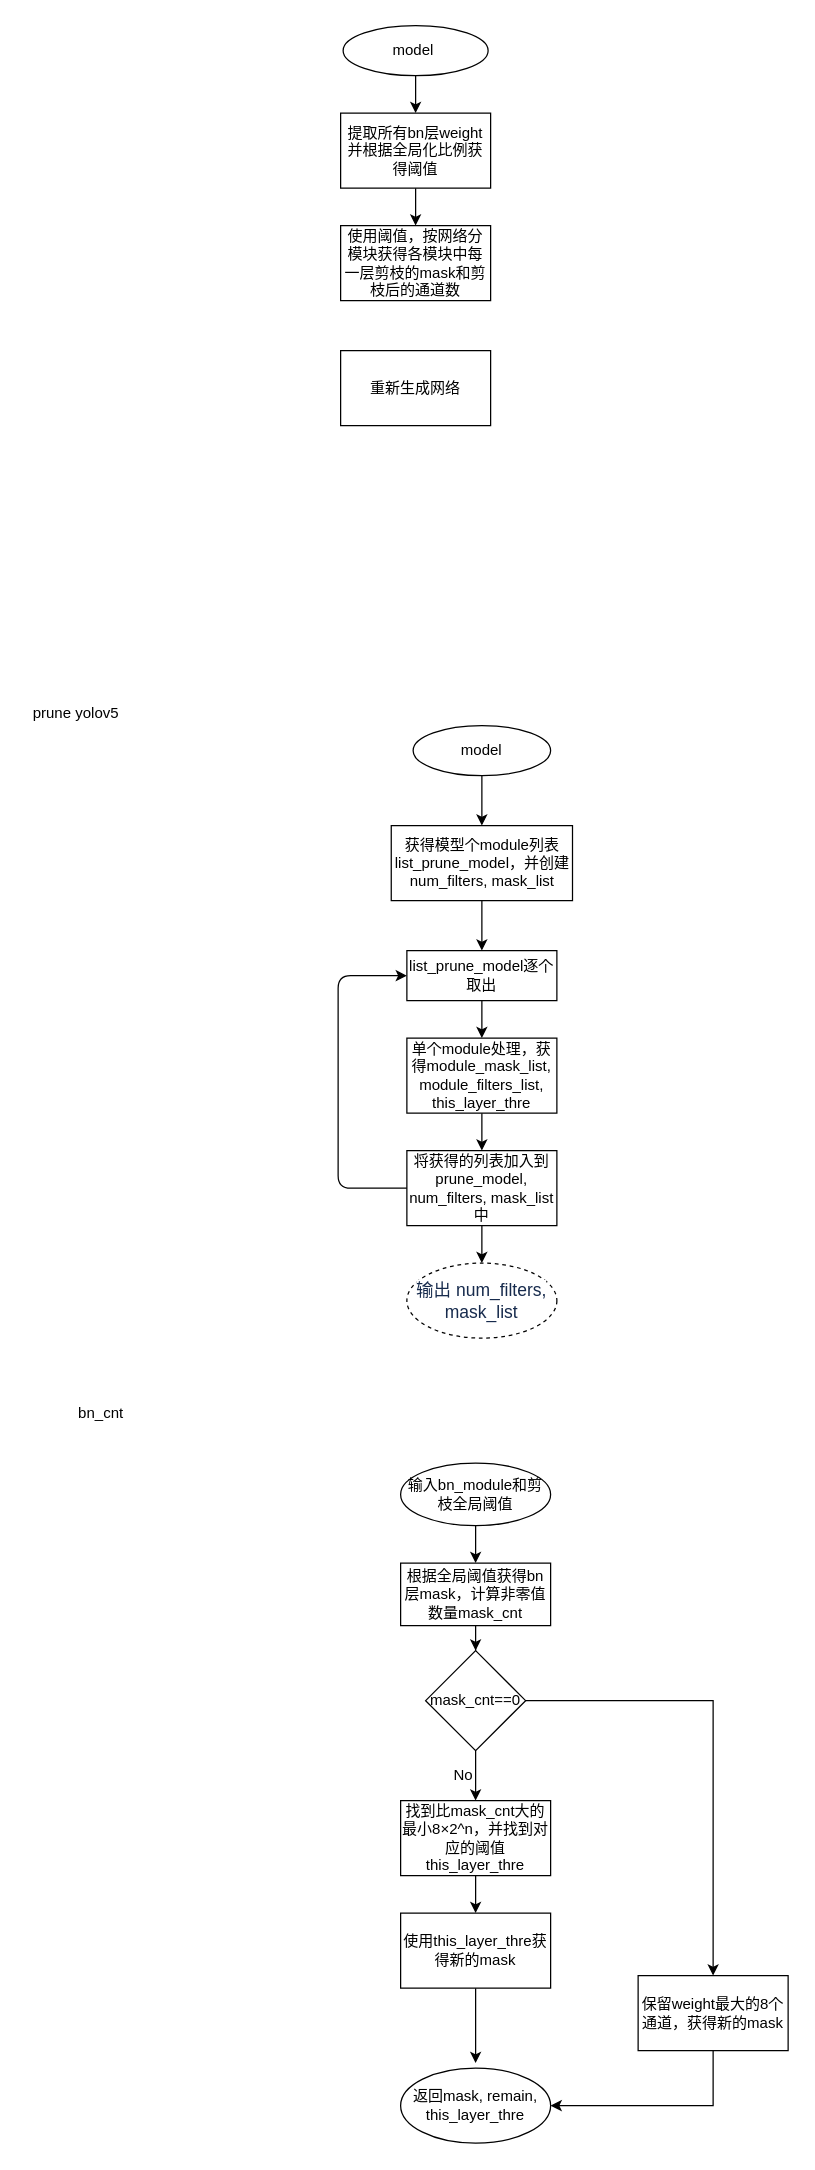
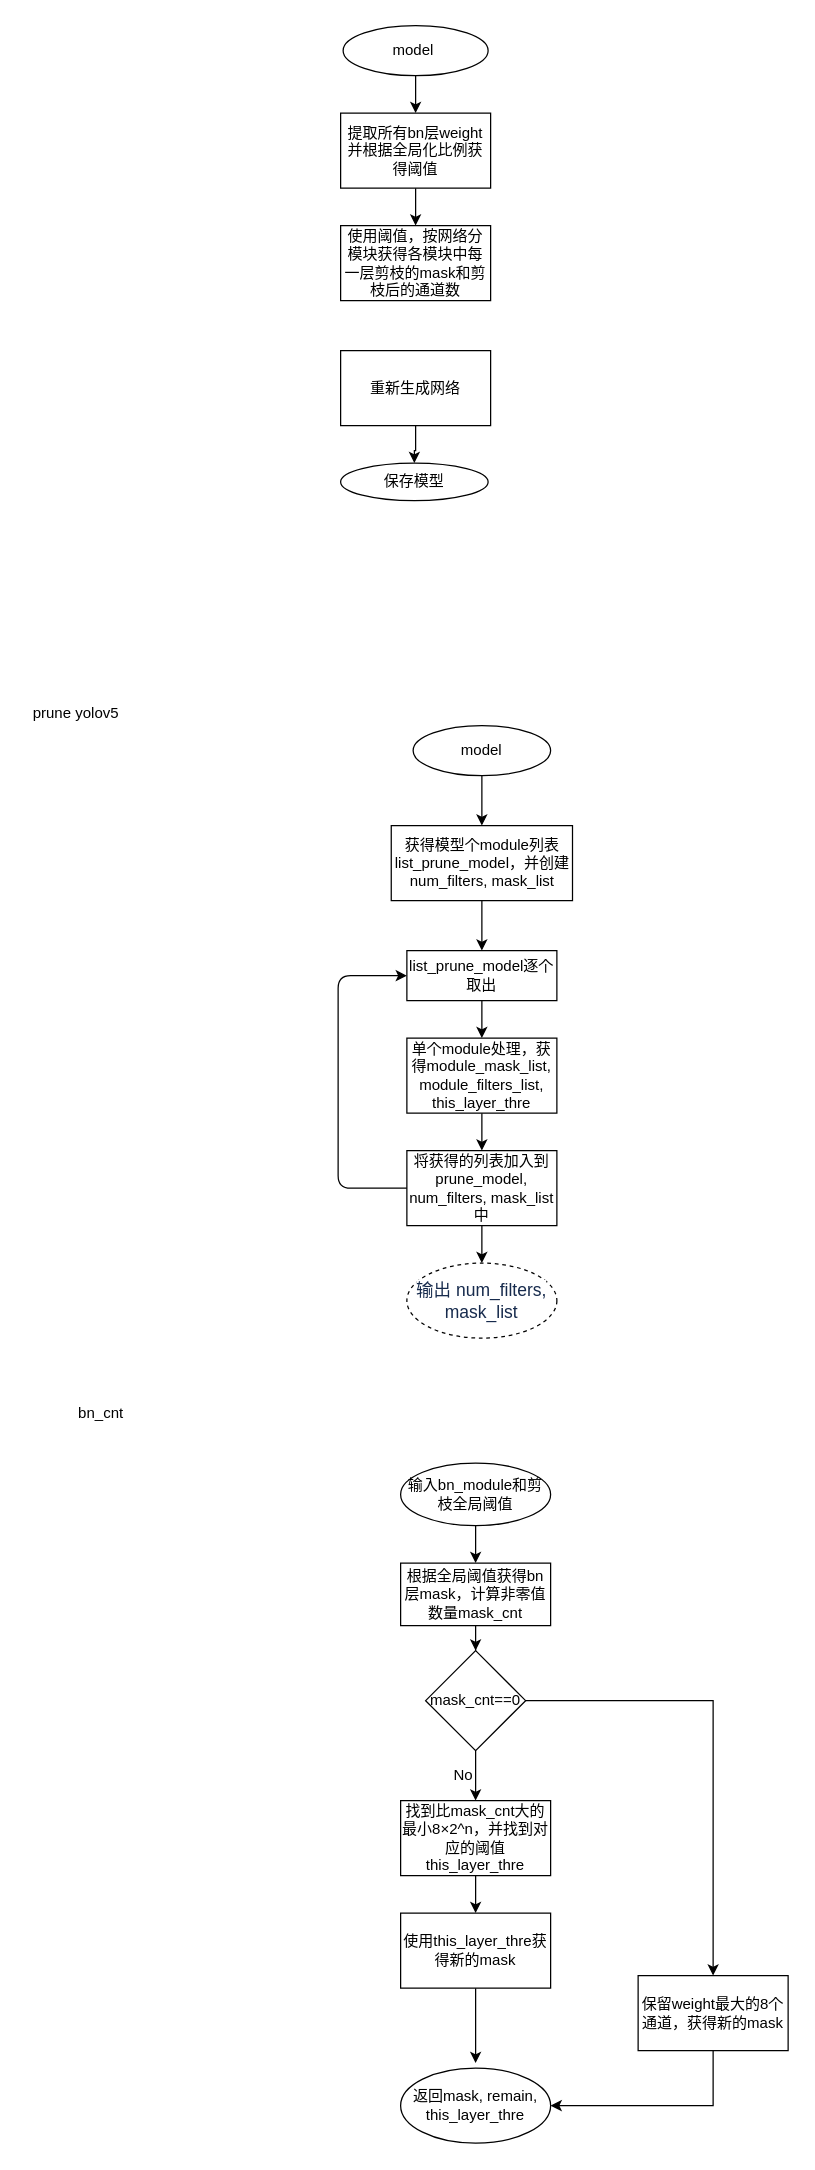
edge "重新生成网络" -> "保存模型": added
node "保存模型": added
